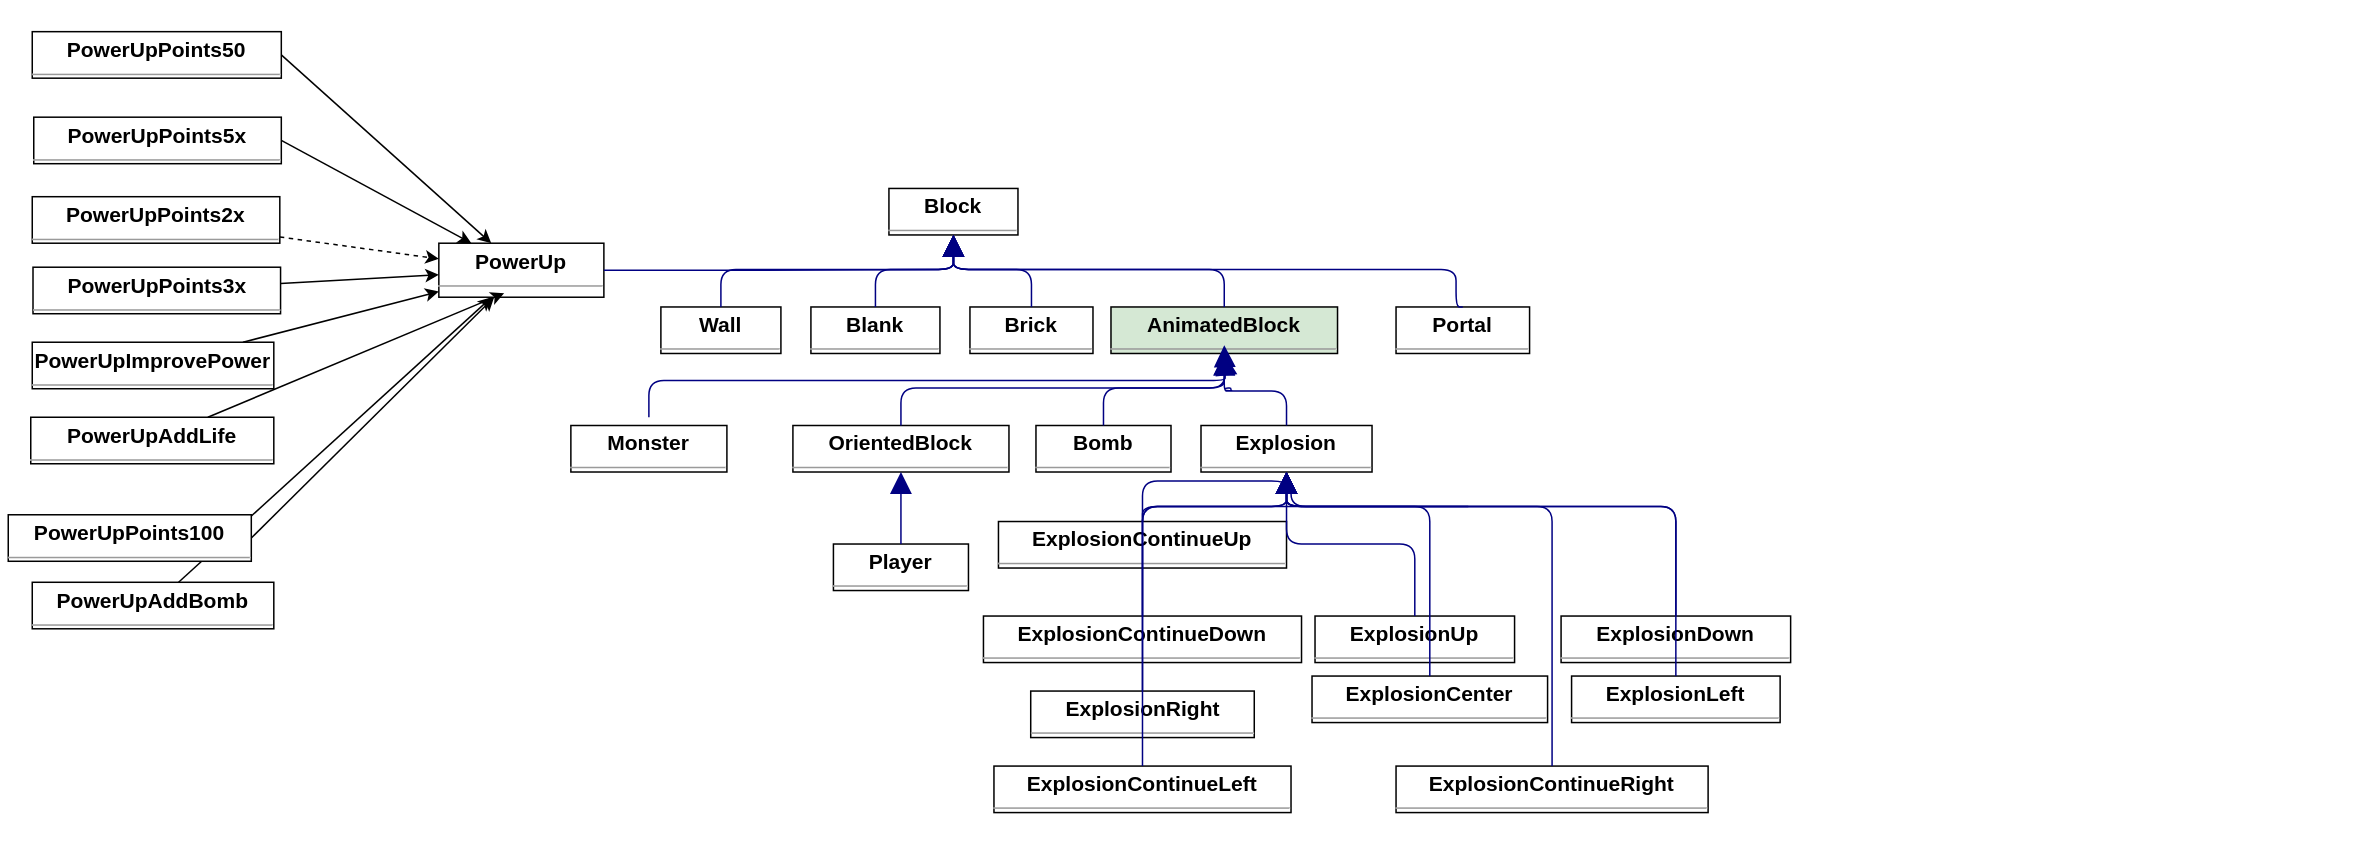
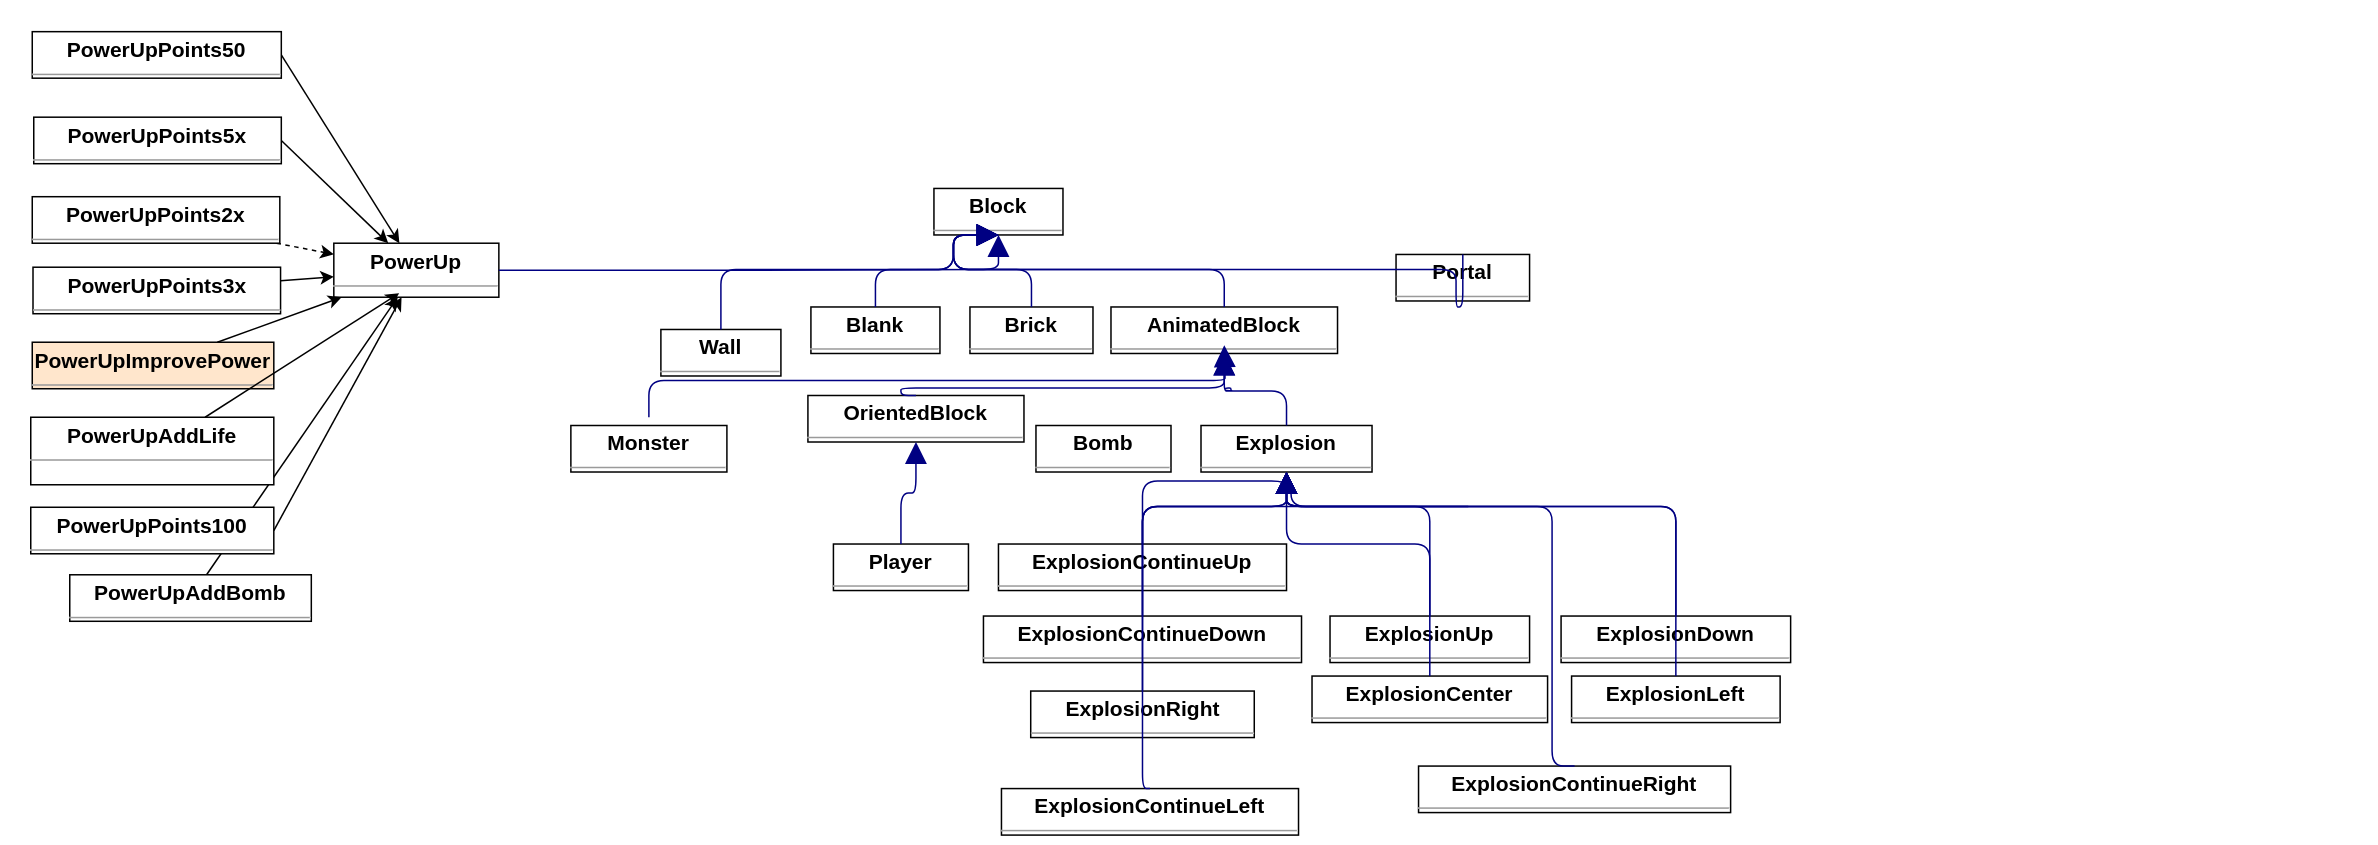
node "Block": moved (953, 212) -> (998, 212)
node "PowerUp": moved (521, 270) -> (416, 270)
node "Wall": moved (721, 330) -> (721, 353)
node "AnimatedBlock": fillcolor #d5e8d4 -> #ffffff
node "Portal": moved (1463, 330) -> (1463, 278)
node "PowerUpImprovePower": fillcolor #ffffff -> #ffe6cc
edge "Bomb" -> "AnimatedBlock": removed
node "PowerUpAddLife": size 243x47 -> 243x68
node "OrientedBlock": moved (901, 449) -> (916, 419)
node "PowerUpPoints100": moved (130, 538) -> (152, 530)
node "ExplosionContinueUp": moved (1142, 545) -> (1142, 567)
node "PowerUpAddBomb": moved (153, 605) -> (191, 598)
node "ExplosionUp": moved (1415, 639) -> (1430, 639)
node "ExplosionContinueLeft": moved (1142, 789) -> (1150, 812)
node "ExplosionContinueRight": moved (1552, 789) -> (1574, 789)
